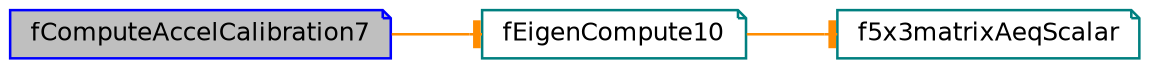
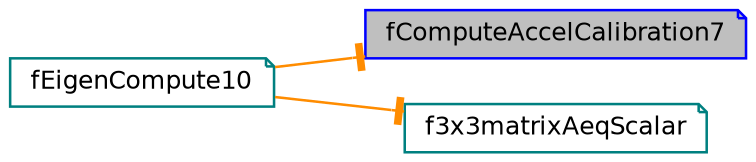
edge "fComputeAccelCalibration7" -> "fEigenCompute10": reversed
node "f5x3matrixAeqScalar": label "f5x3matrixAeqScalar" -> "f3x3matrixAeqScalar"
